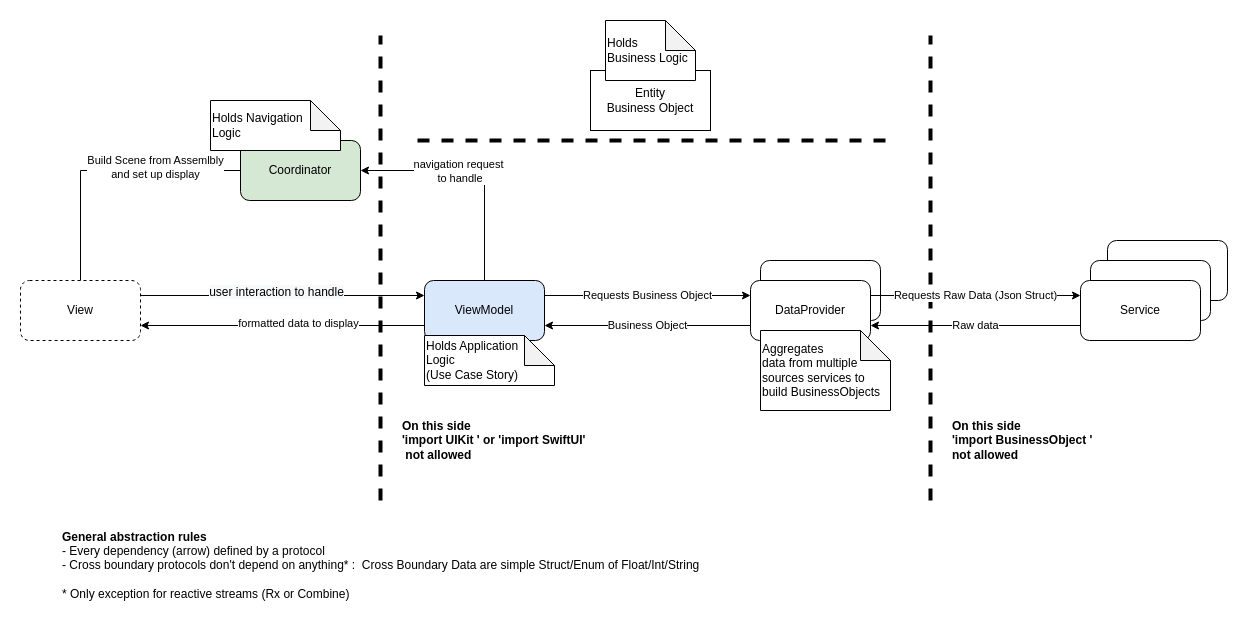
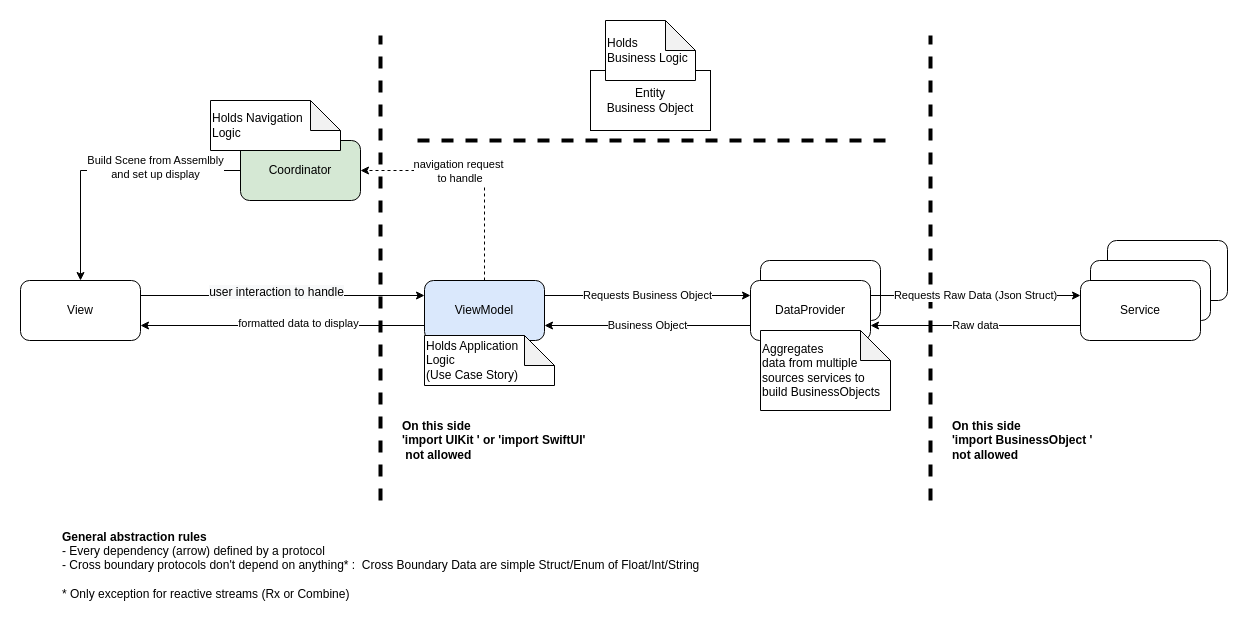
edge "ViewModel" -> "Coordinator": style solid -> dashed
edge "Coordinator" -- "View": arrowhead none -> classic
node "View": style dashed -> solid
